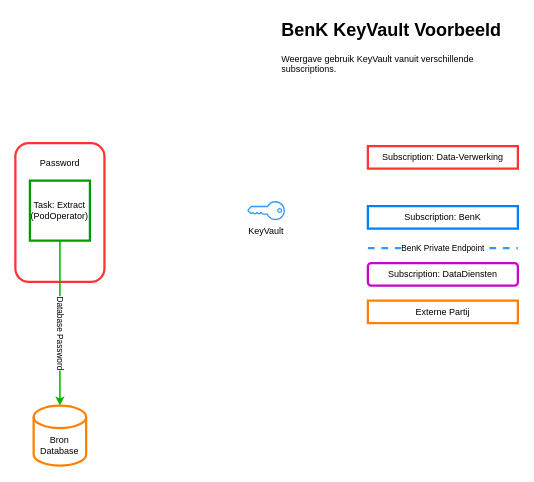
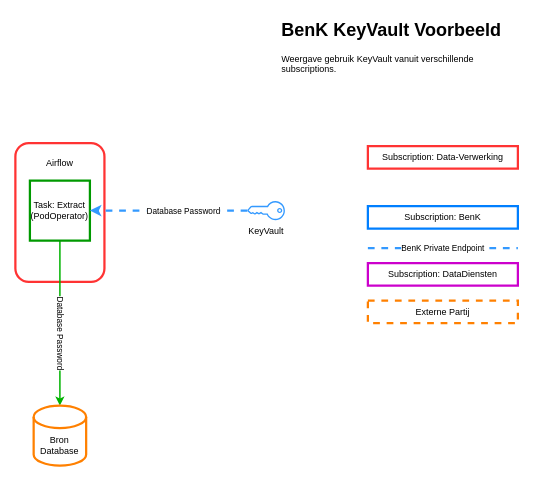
node "Password": label "Password" -> "Airflow"
edge "KeyVault" -> "Task: Extract (PodOperator)": added, label "Database Password"
node "Subscription: DataDiensten": shape rounded rectangle -> rectangle
node "Externe Partij": style solid -> dashed
